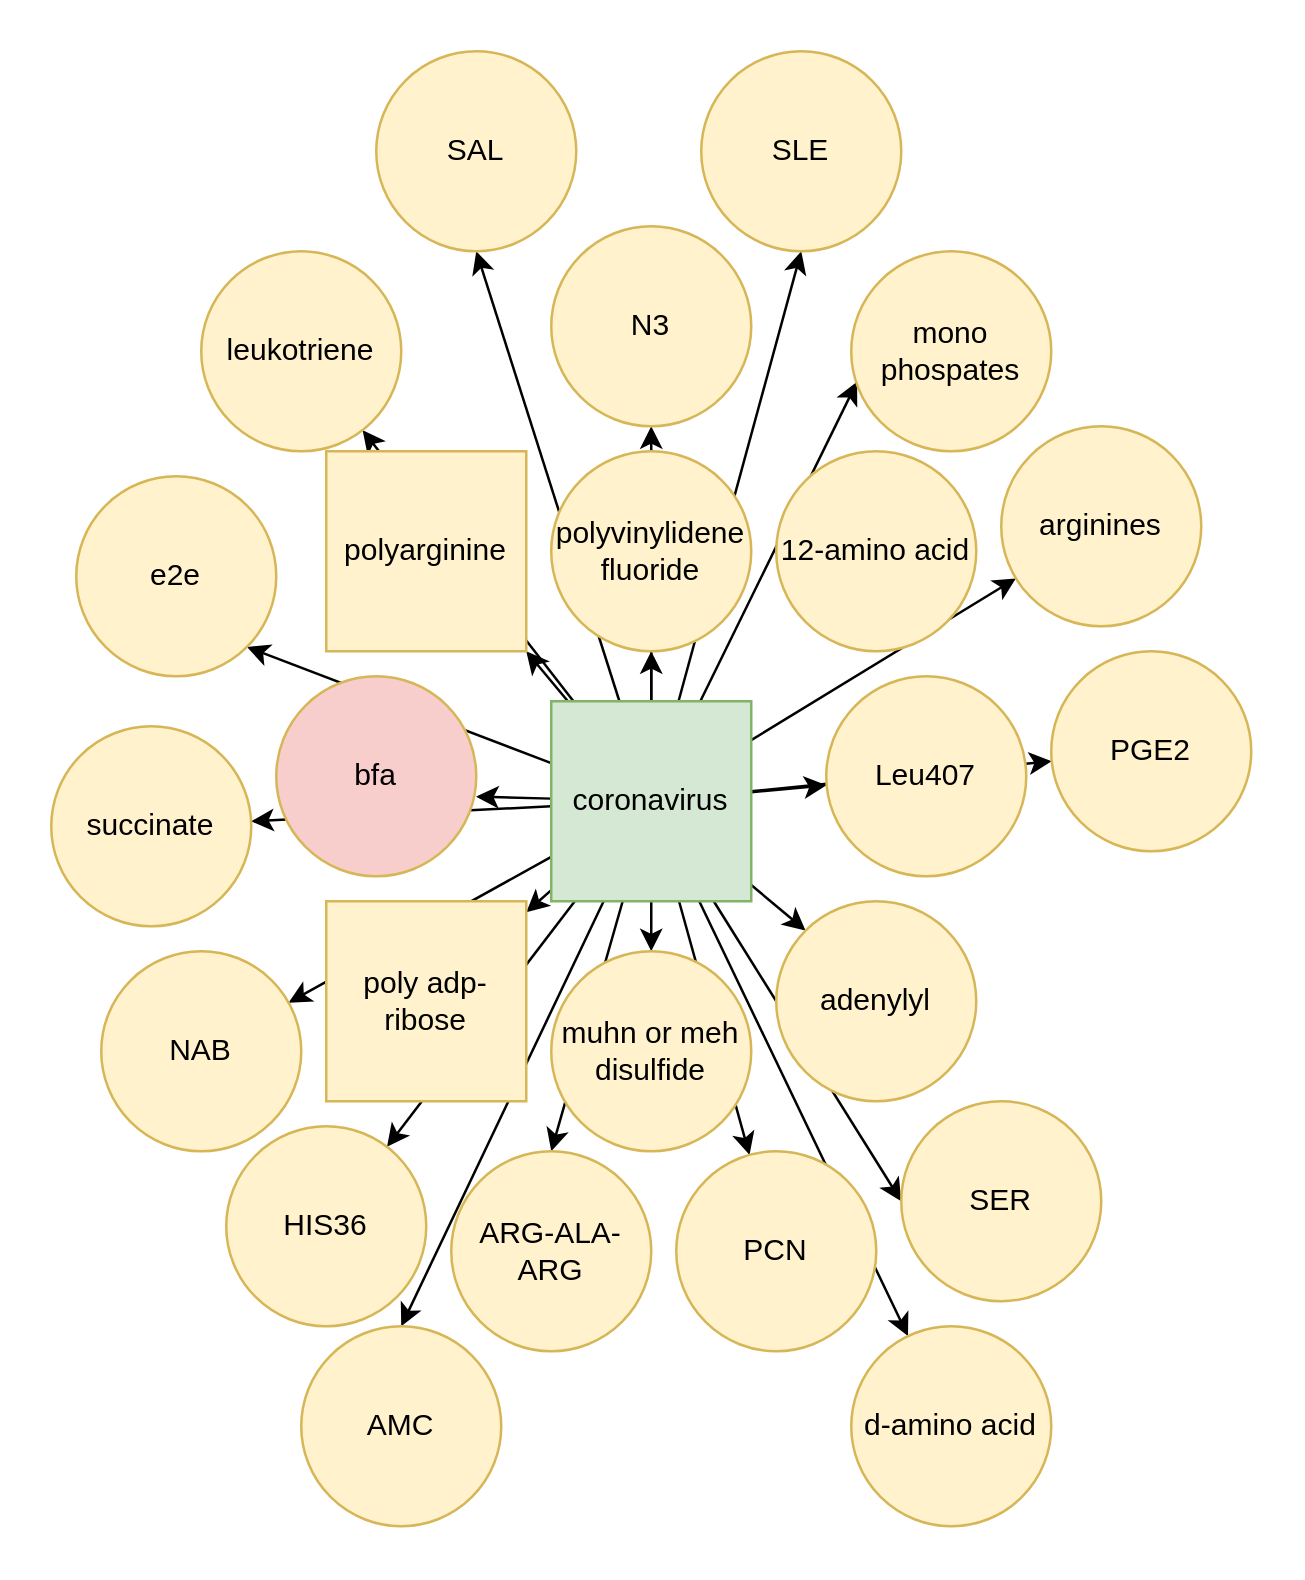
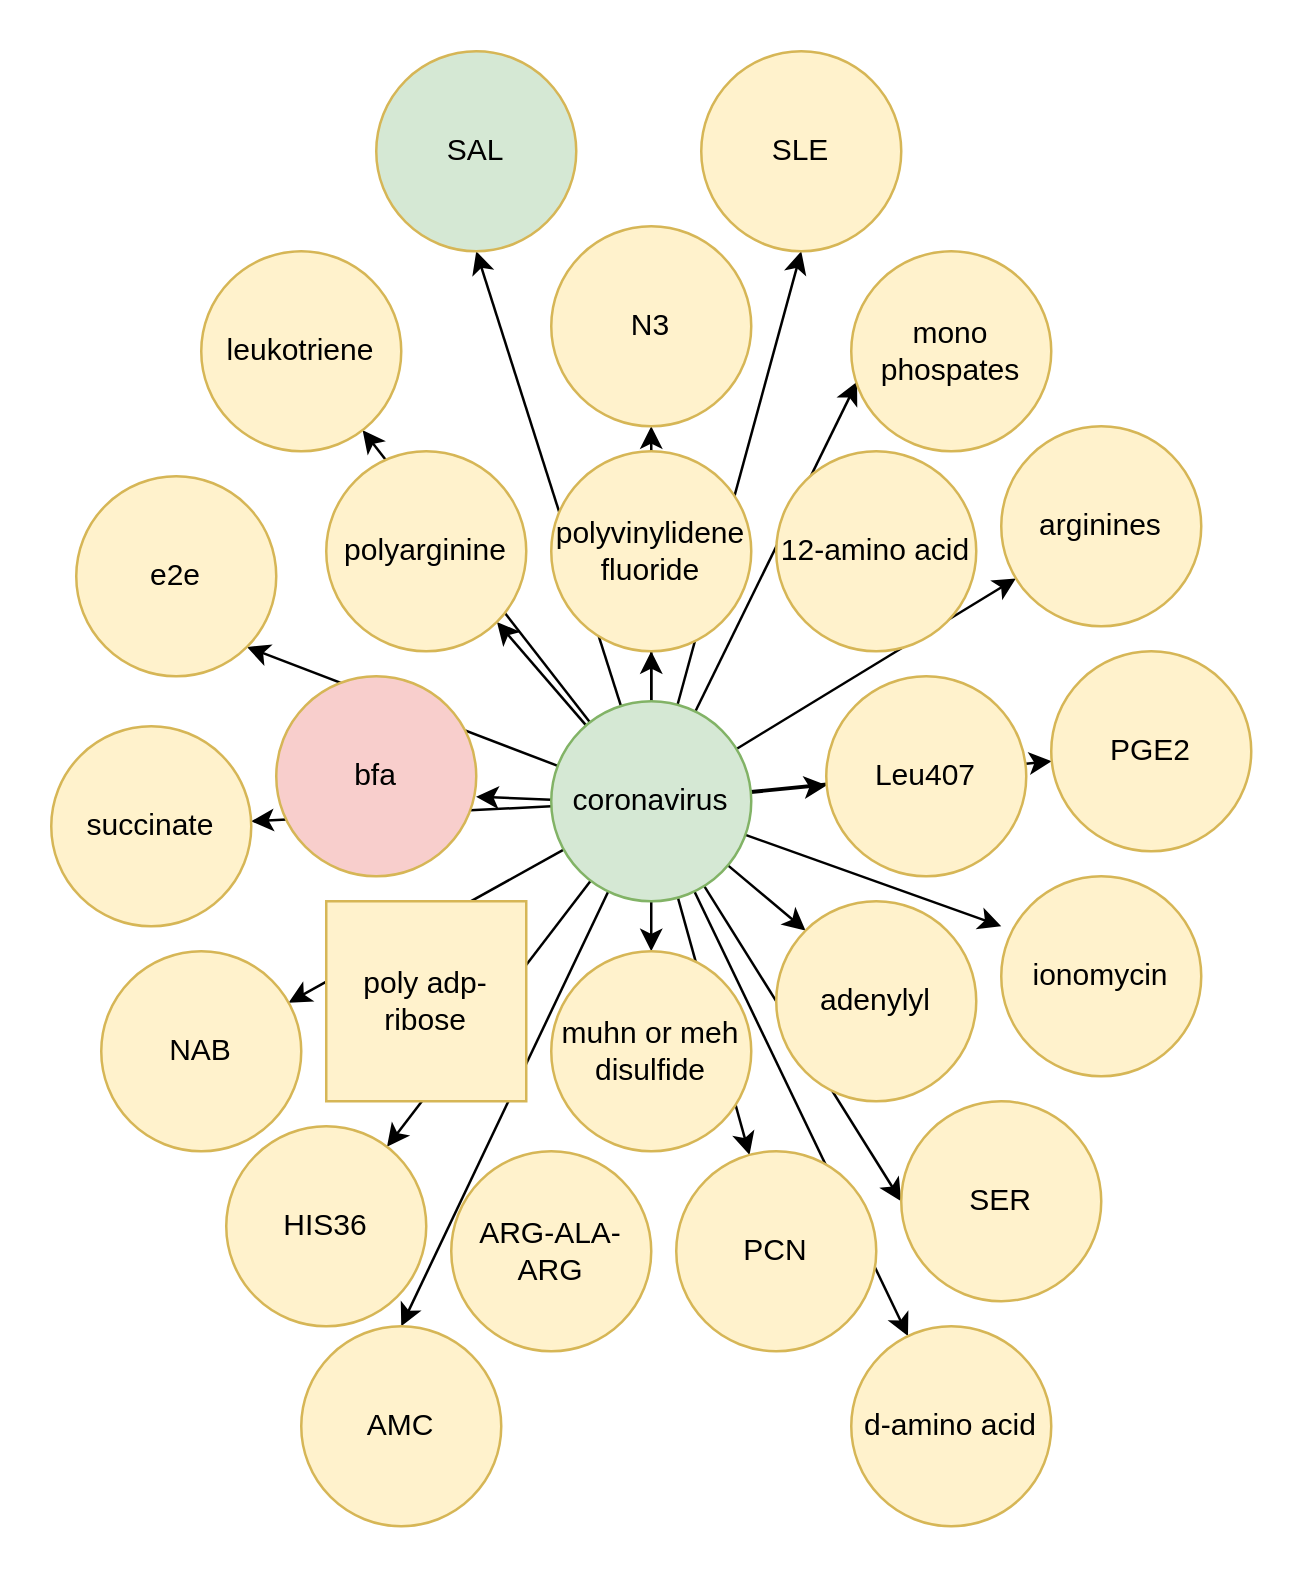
node "SAL": fillcolor #fff2cc -> #d5e8d4
node "polyarginine": shape rectangle -> ellipse
node "coronavirus": shape rectangle -> ellipse
edge "coronavirus" -> "ionomycin": added
edge "coronavirus" -> "poly adp-ribose": removed
edge "coronavirus" -> "ARG-ALA-ARG": removed
node "ionomycin": added
